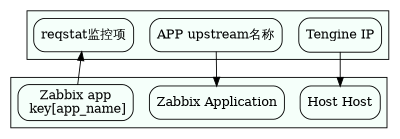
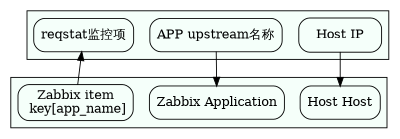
node "Tengine IP": label "Tengine IP" -> "Host IP"
node "Zabbix app key[app_name]": label "Zabbix app key[app_name]" -> "Zabbix item key[app_name]"
